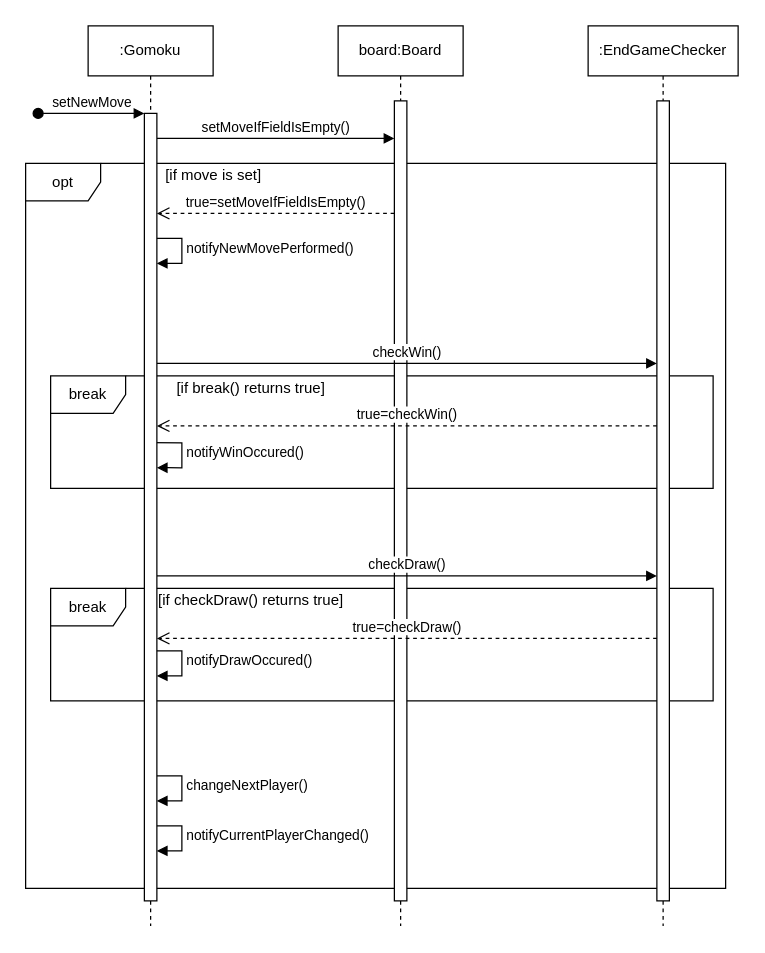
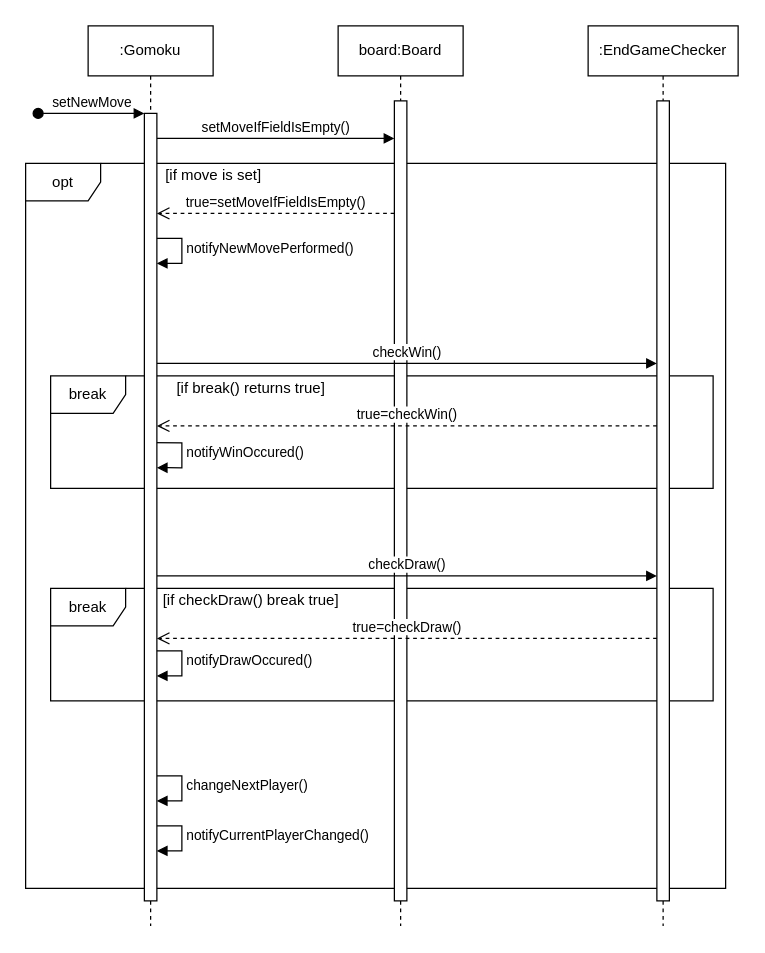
node "[if checkDraw() returns true]": label "[if checkDraw() returns true]" -> "[if checkDraw() break true]"
